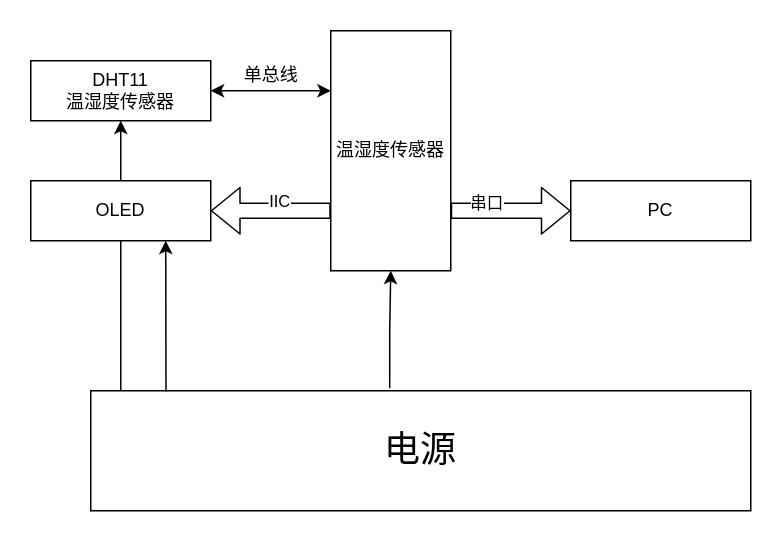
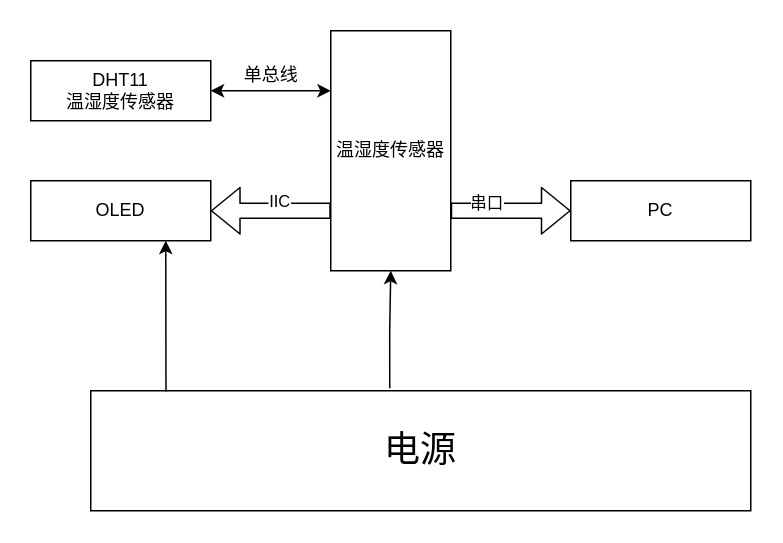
edge "电源" -> "DHT11 温湿度传感器": removed
